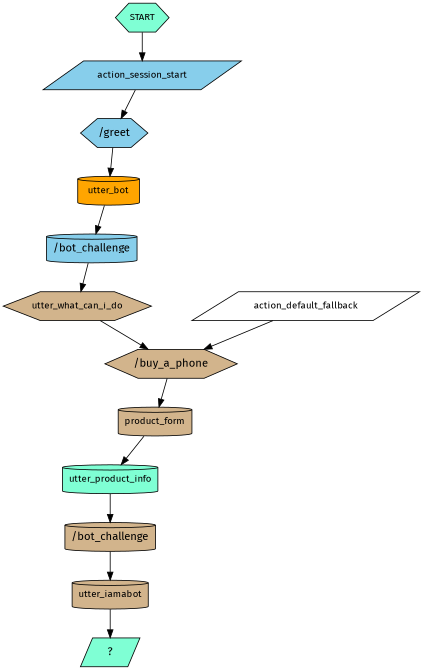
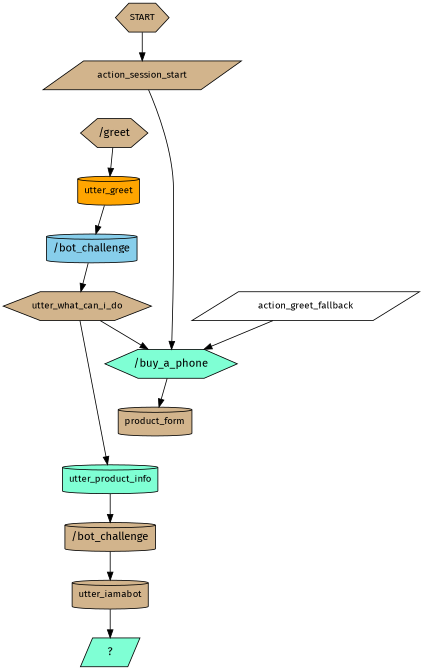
node "START": fillcolor aquamarine -> tan
node "action_session_start": fillcolor skyblue -> tan
edge "action_session_start" -> "/greet": now "action_session_start" -> "/buy_a_phone"
node "/greet": fillcolor skyblue -> tan
node "utter_bot": label "utter_bot" -> "utter_greet"
node "action_default_fallback": label "action_default_fallback" -> "action_greet_fallback"
node "/buy_a_phone": fillcolor tan -> aquamarine
edge "product_form" -> "utter_product_info": now "utter_what_can_i_do" -> "utter_product_info"
